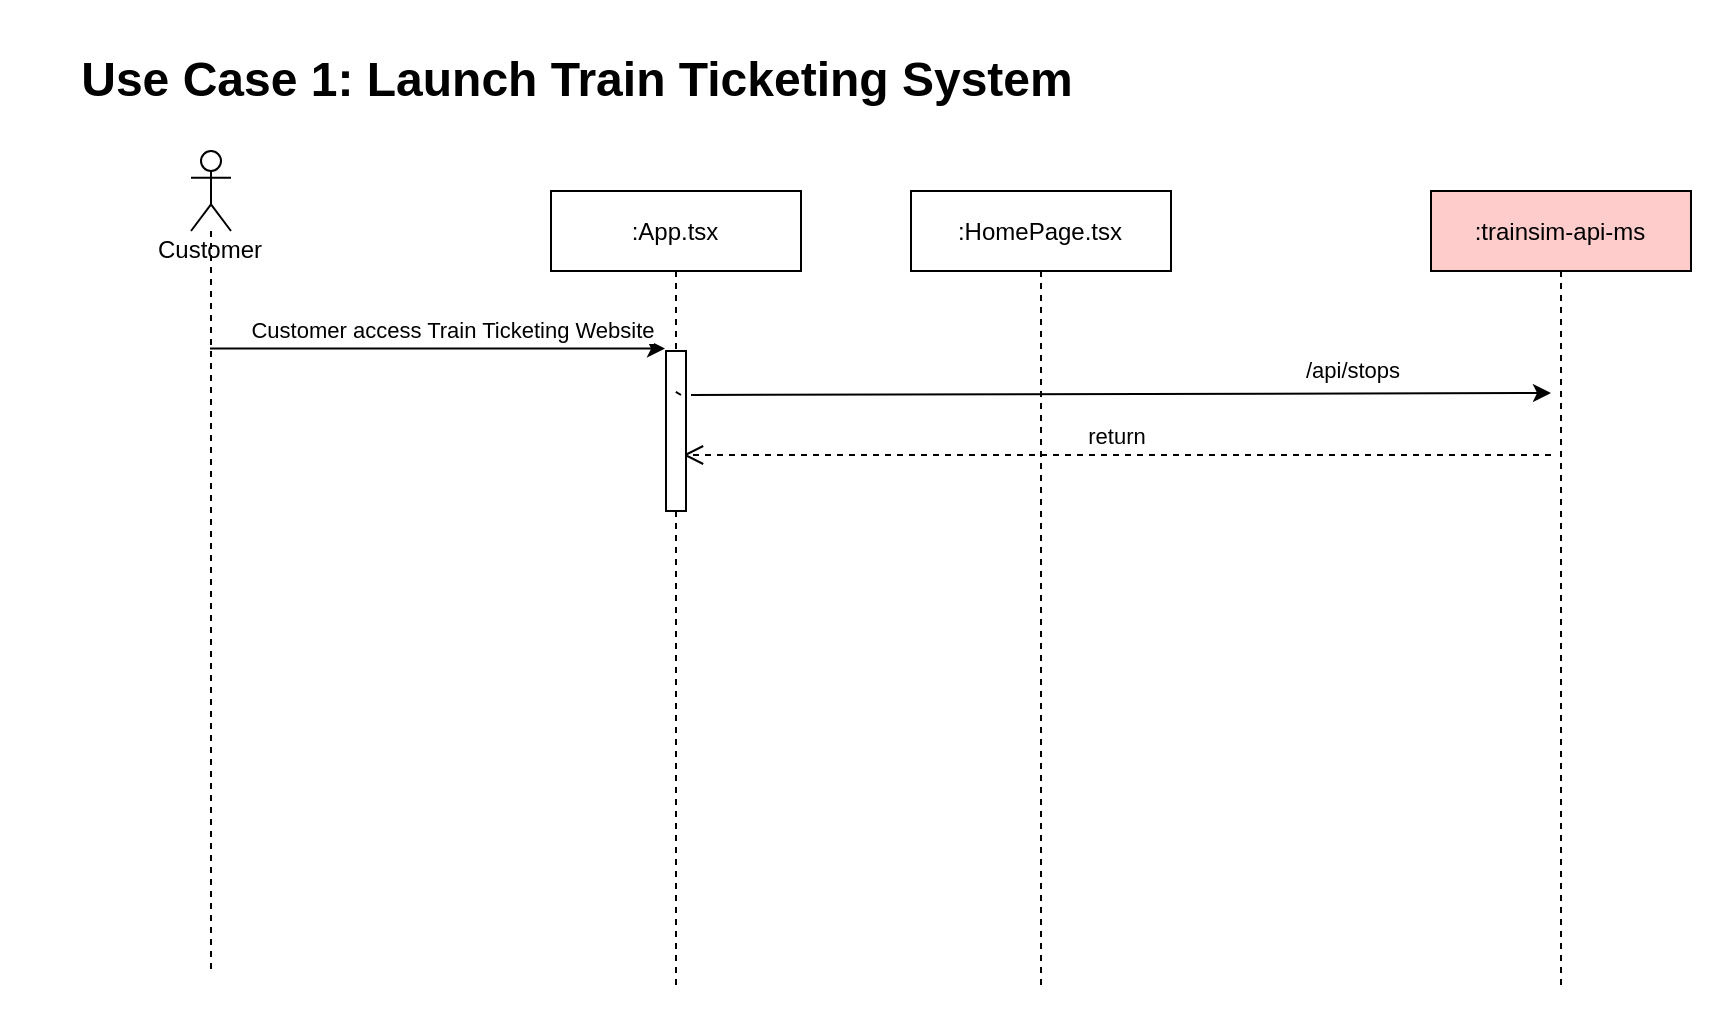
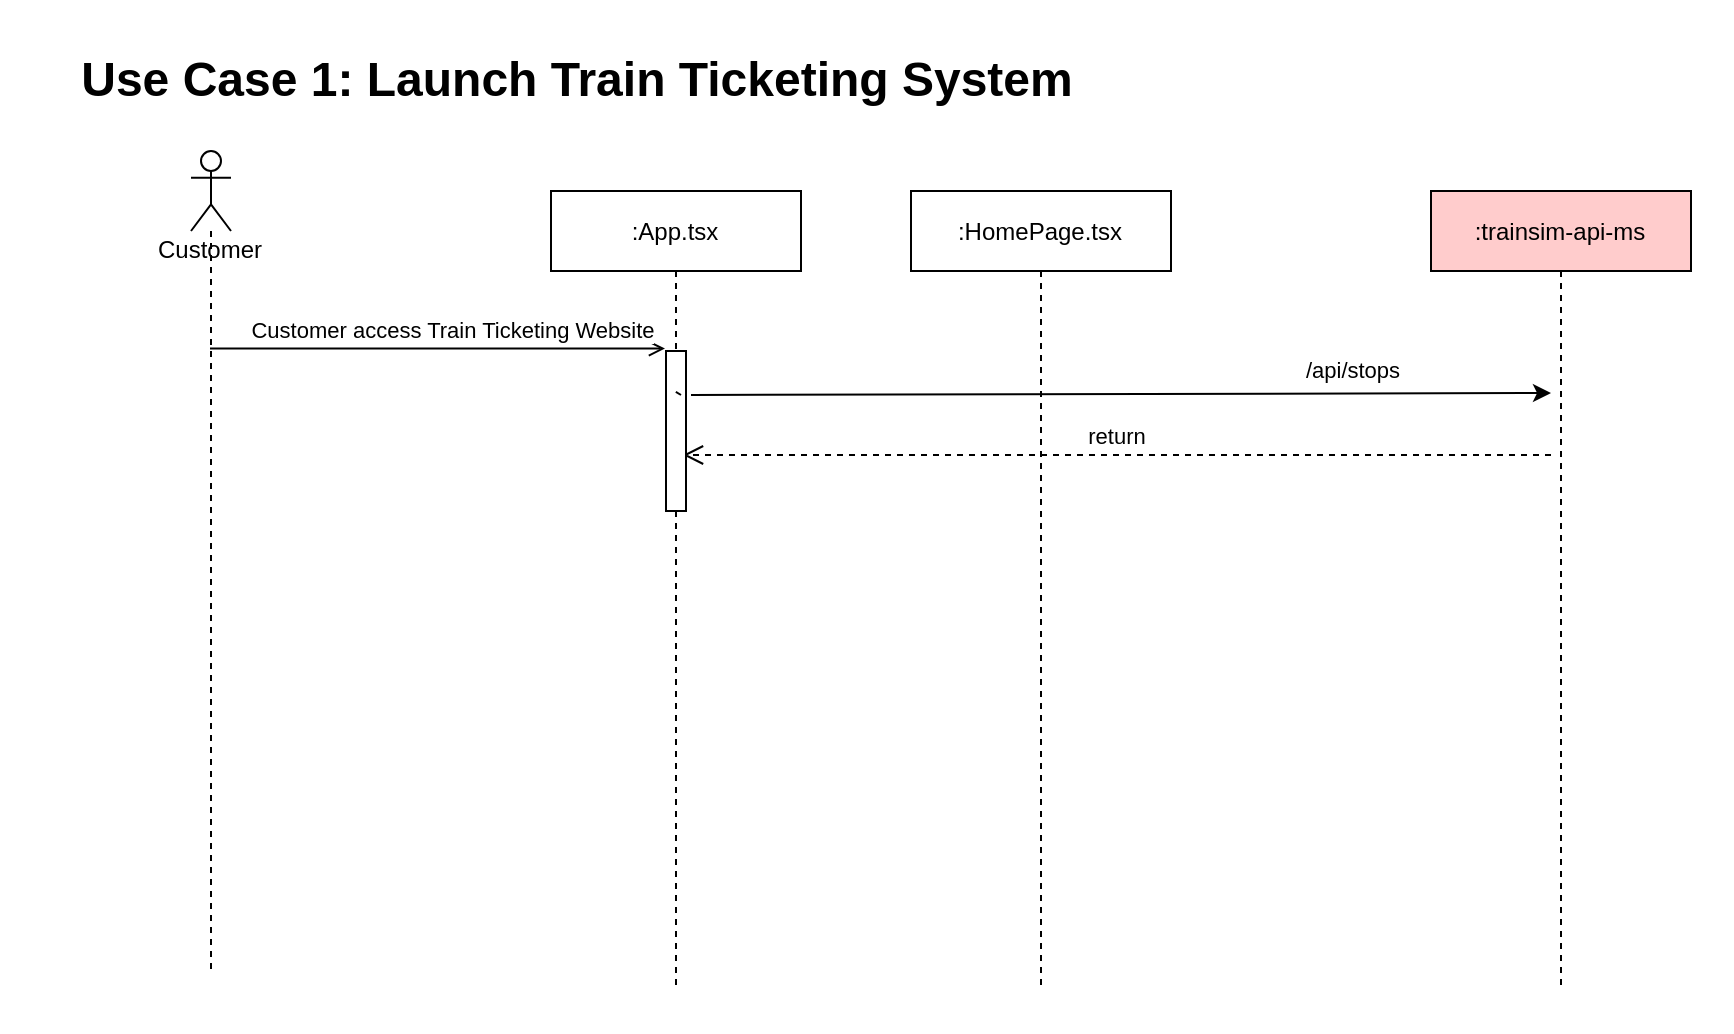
edge "Customer" -> ":App.tsx": arrowhead classic -> open
